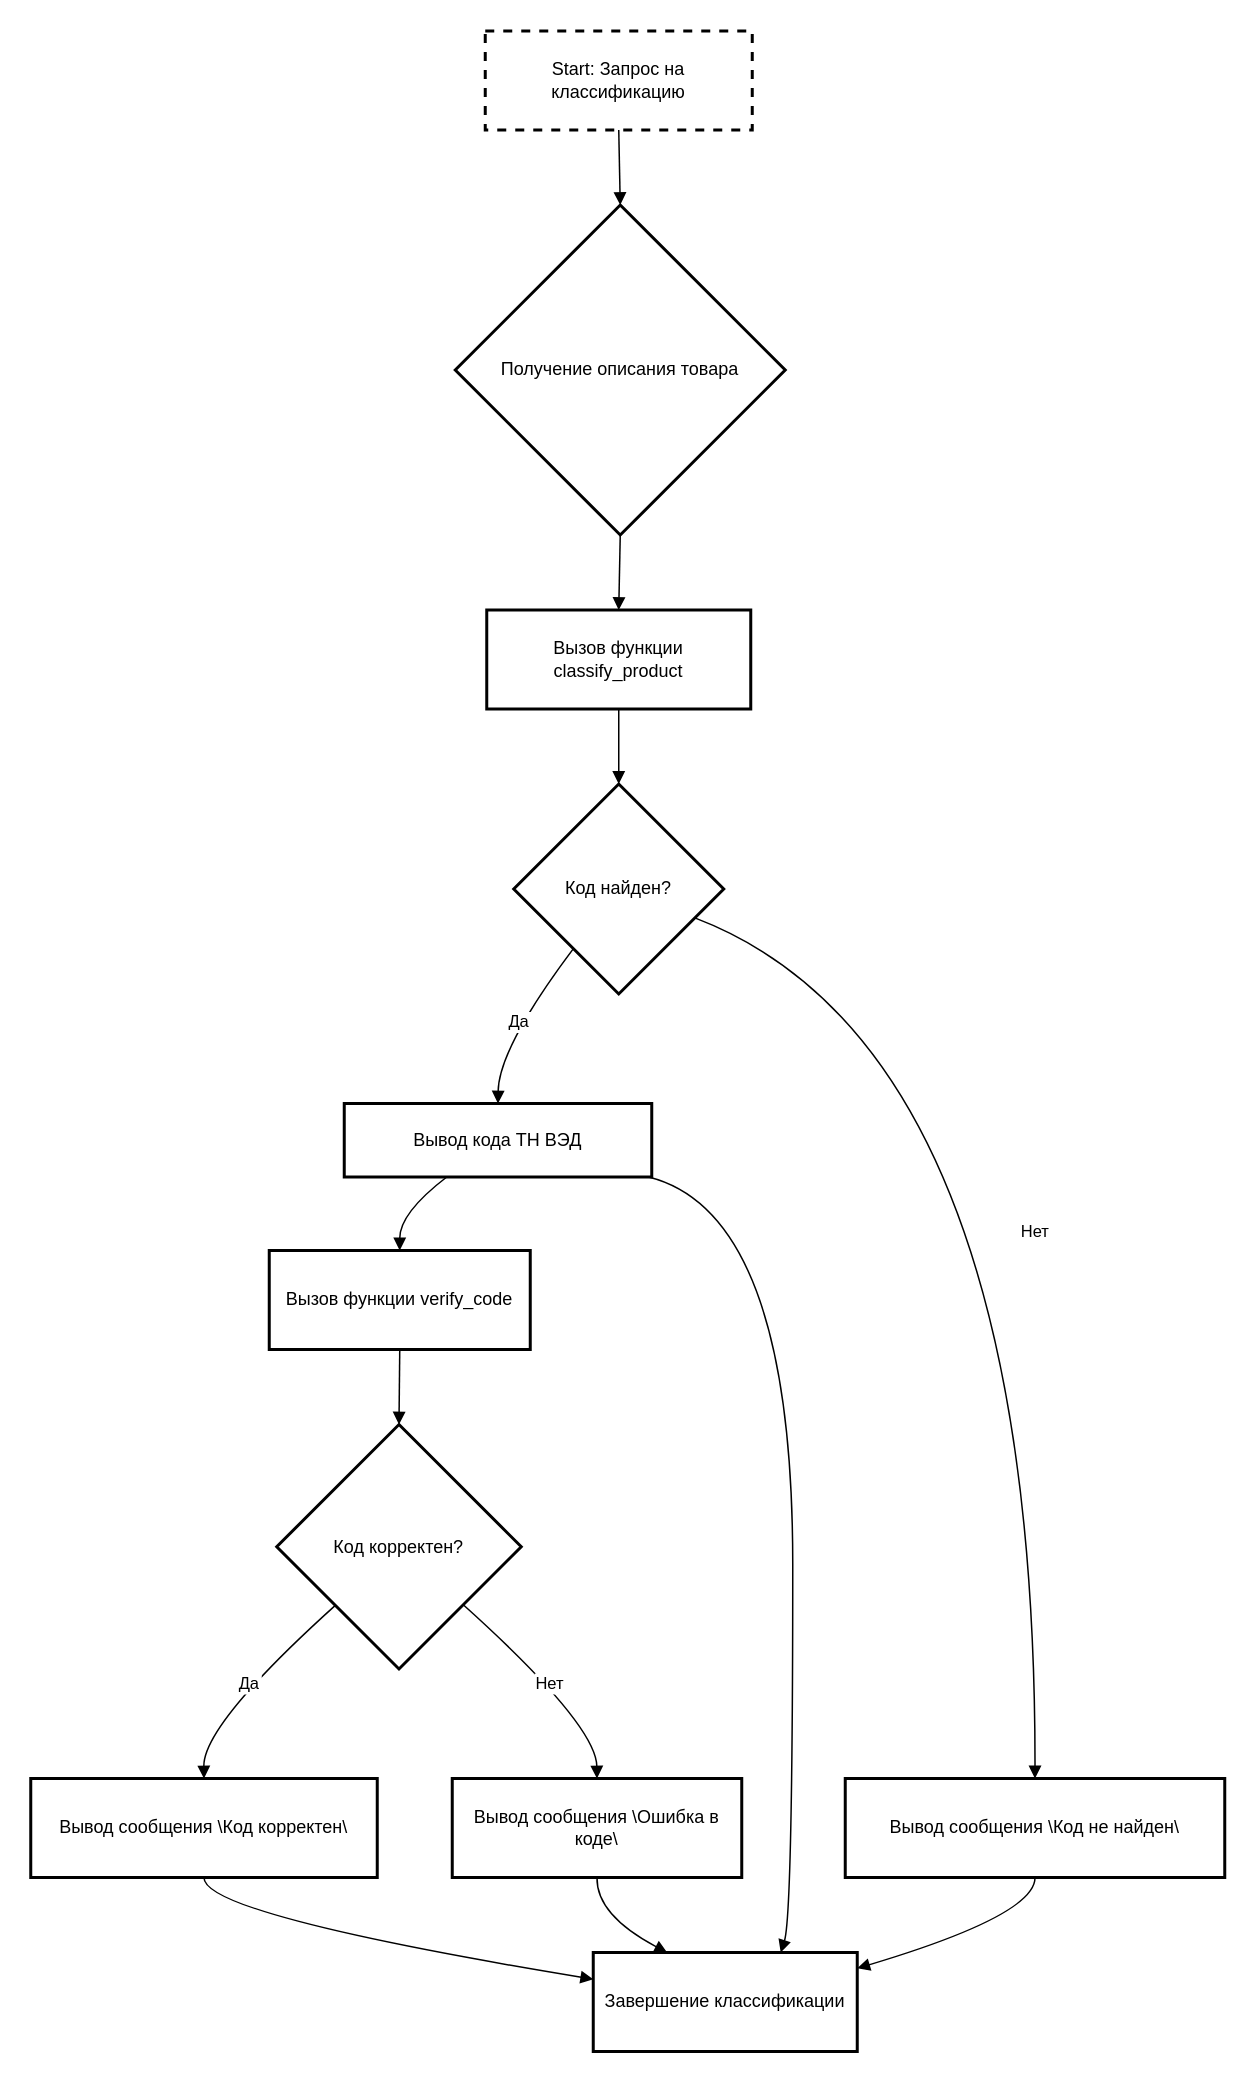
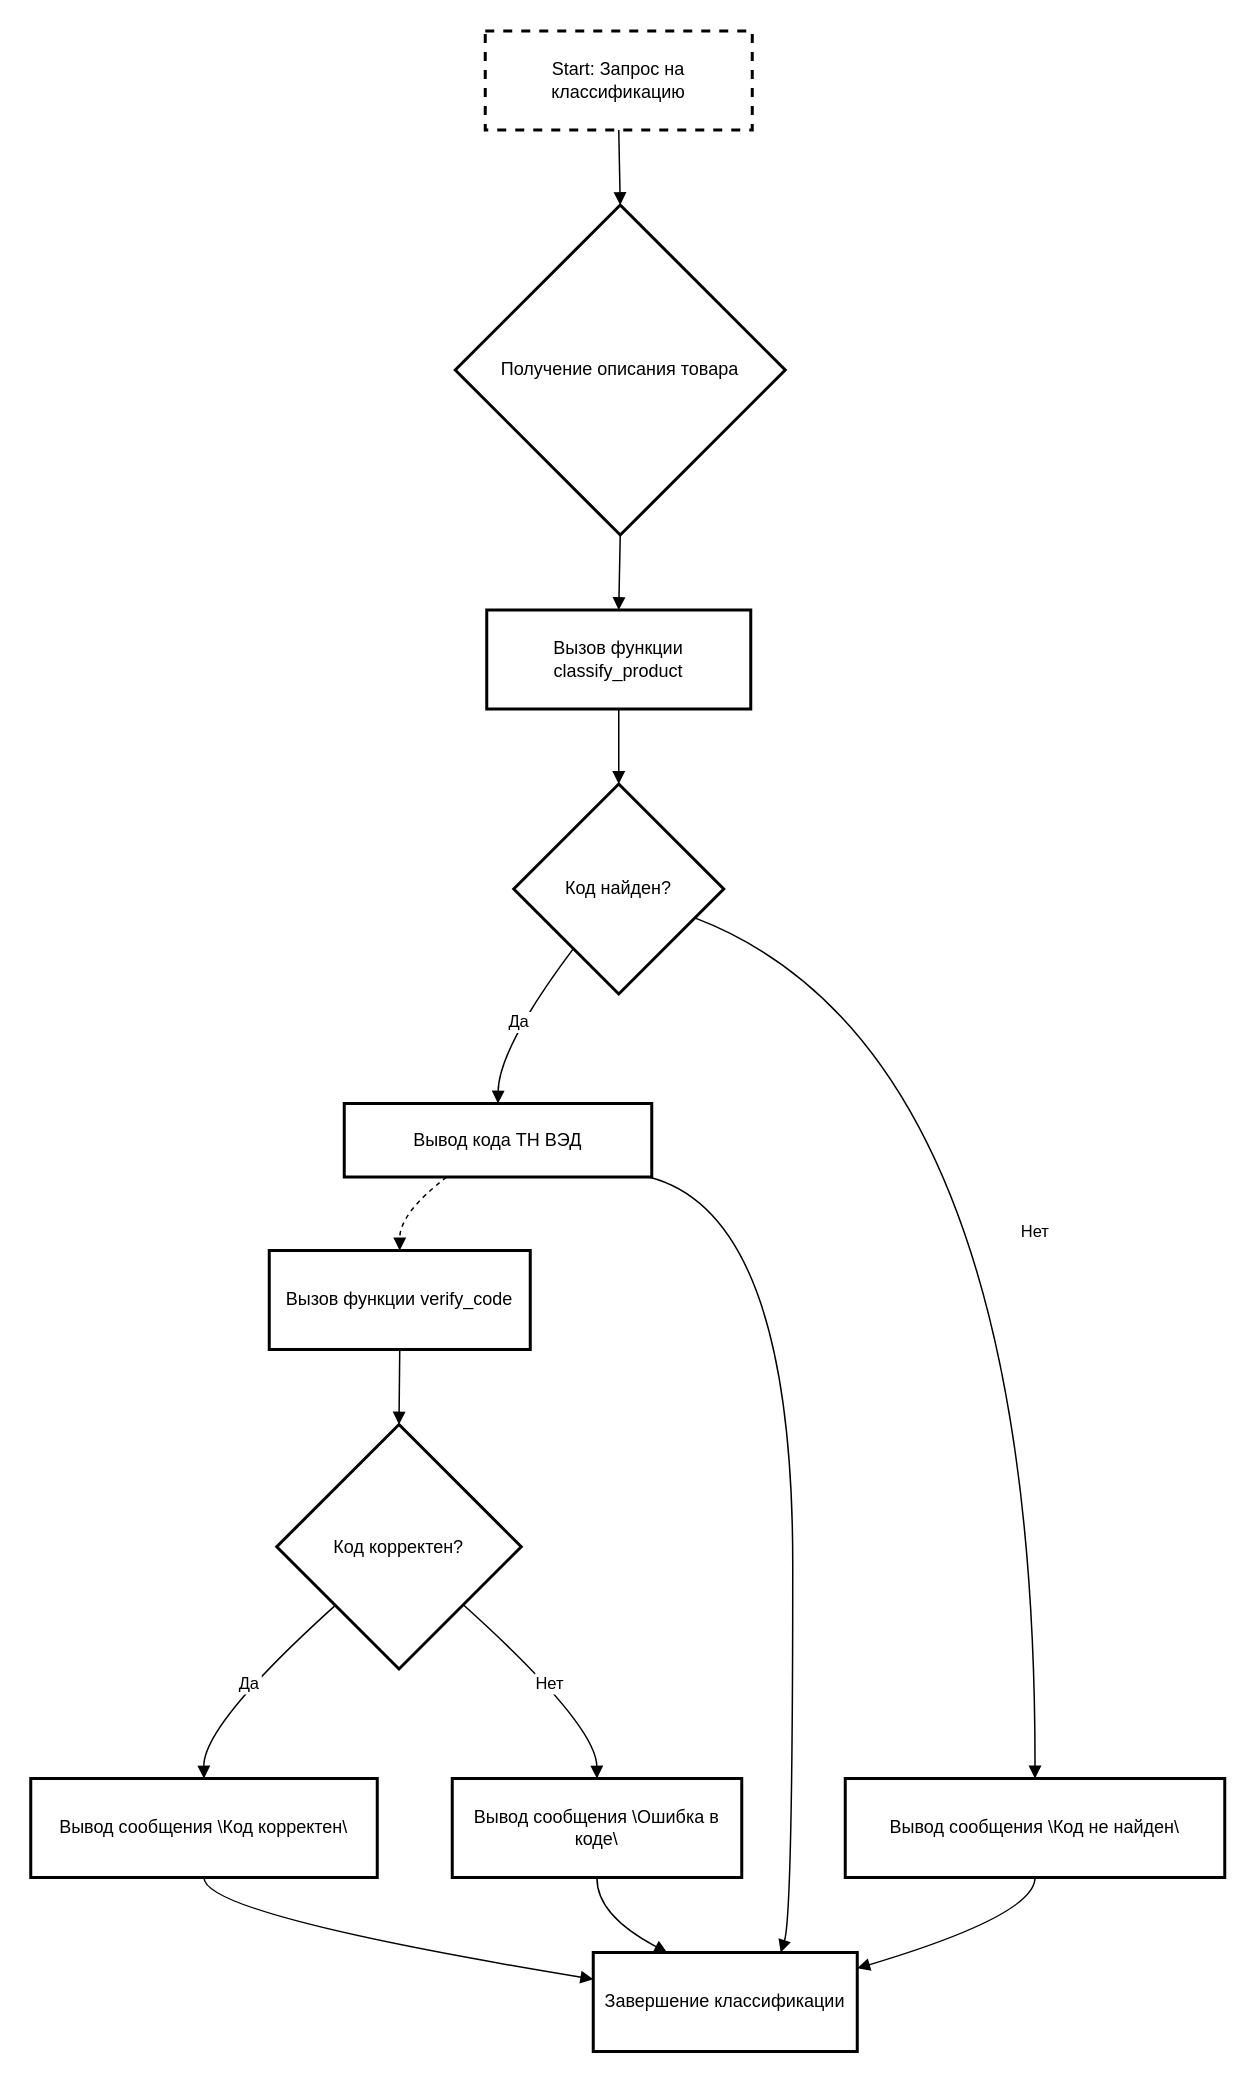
edge "Вывод кода ТН ВЭД" -> "Вызов функции verify_code": style solid -> dashed
